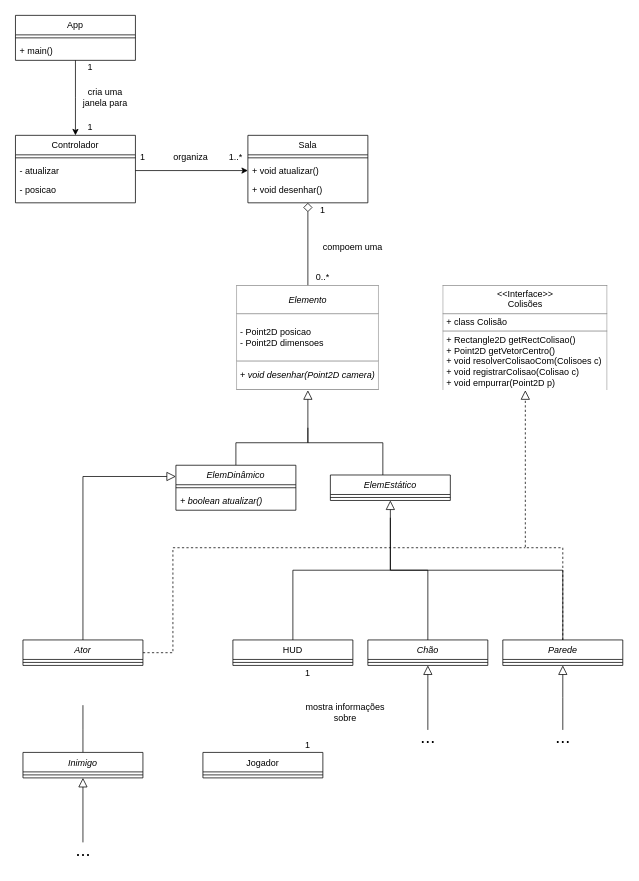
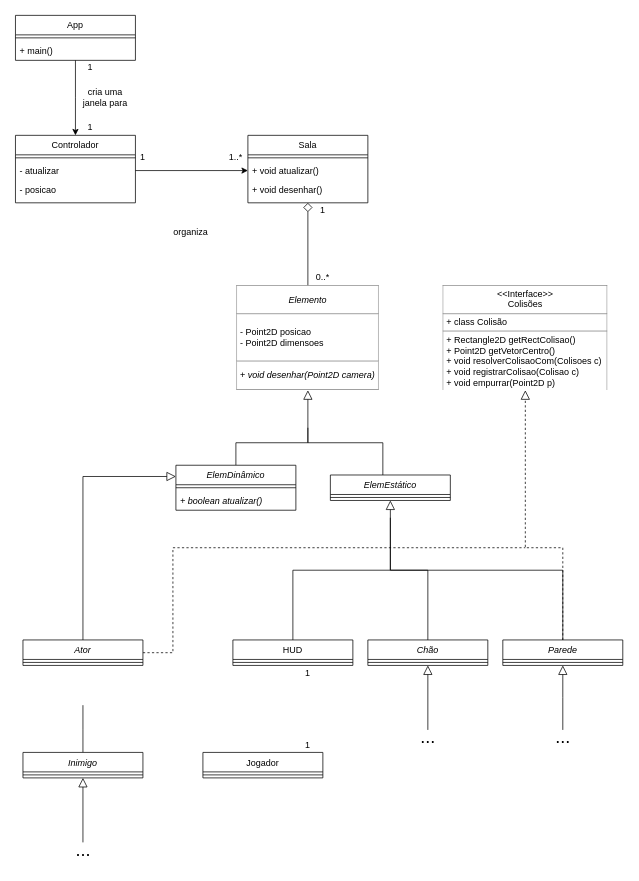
node "organiza": moved (191, 158) -> (191, 233)
node "compoem uma": removed
node "mostra informações sobre": removed
